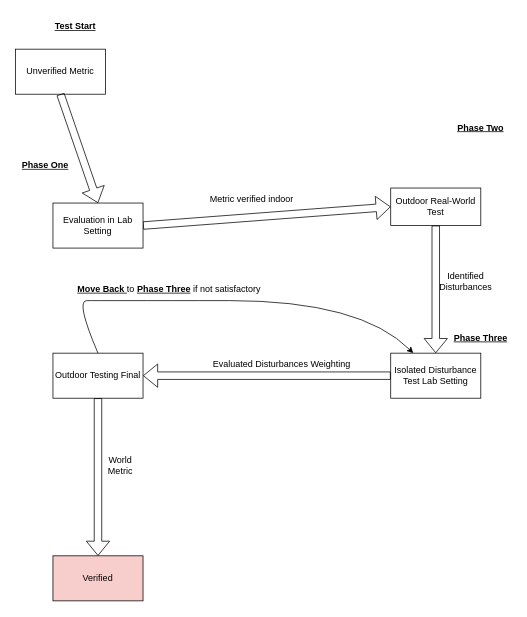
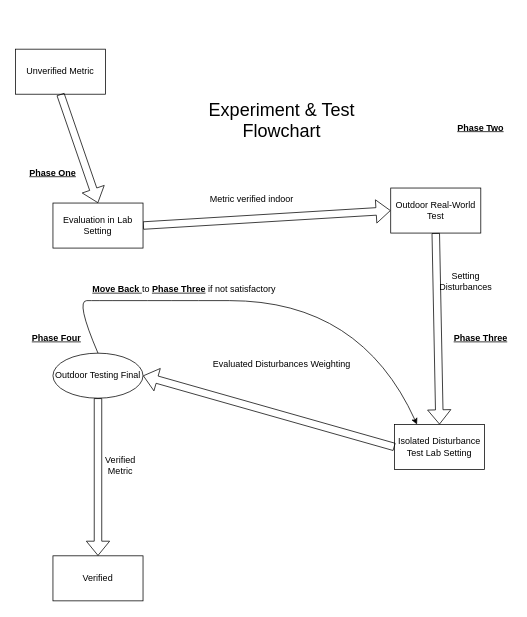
node "Test Start": removed
node "Experiment & Test Flowchart": added
node "Phase One": moved (45, 165) -> (53, 173)
node "Outdoor Real-World Test": size 90x38 -> 90x45
node "Identified Disturbances": label "Identified Disturbances" -> "Setting Disturbances"
node "Move Back to Phase Three if not satisfactory": moved (169, 289) -> (184, 289)
node "Phase Four": added
node "Outdoor Testing Final": shape rectangle -> ellipse
node "Isolated Disturbance Test Lab Setting": moved (435, 375) -> (439, 447)
node "World Metric": label "World Metric" -> "Verified Metric"
node "Verified": fillcolor #f8cecc -> #ffffff
